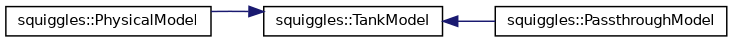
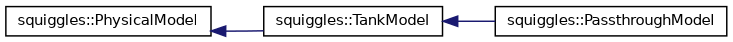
edge "squiggles::PhysicalModel" -> "squiggles::TankModel": reversed
